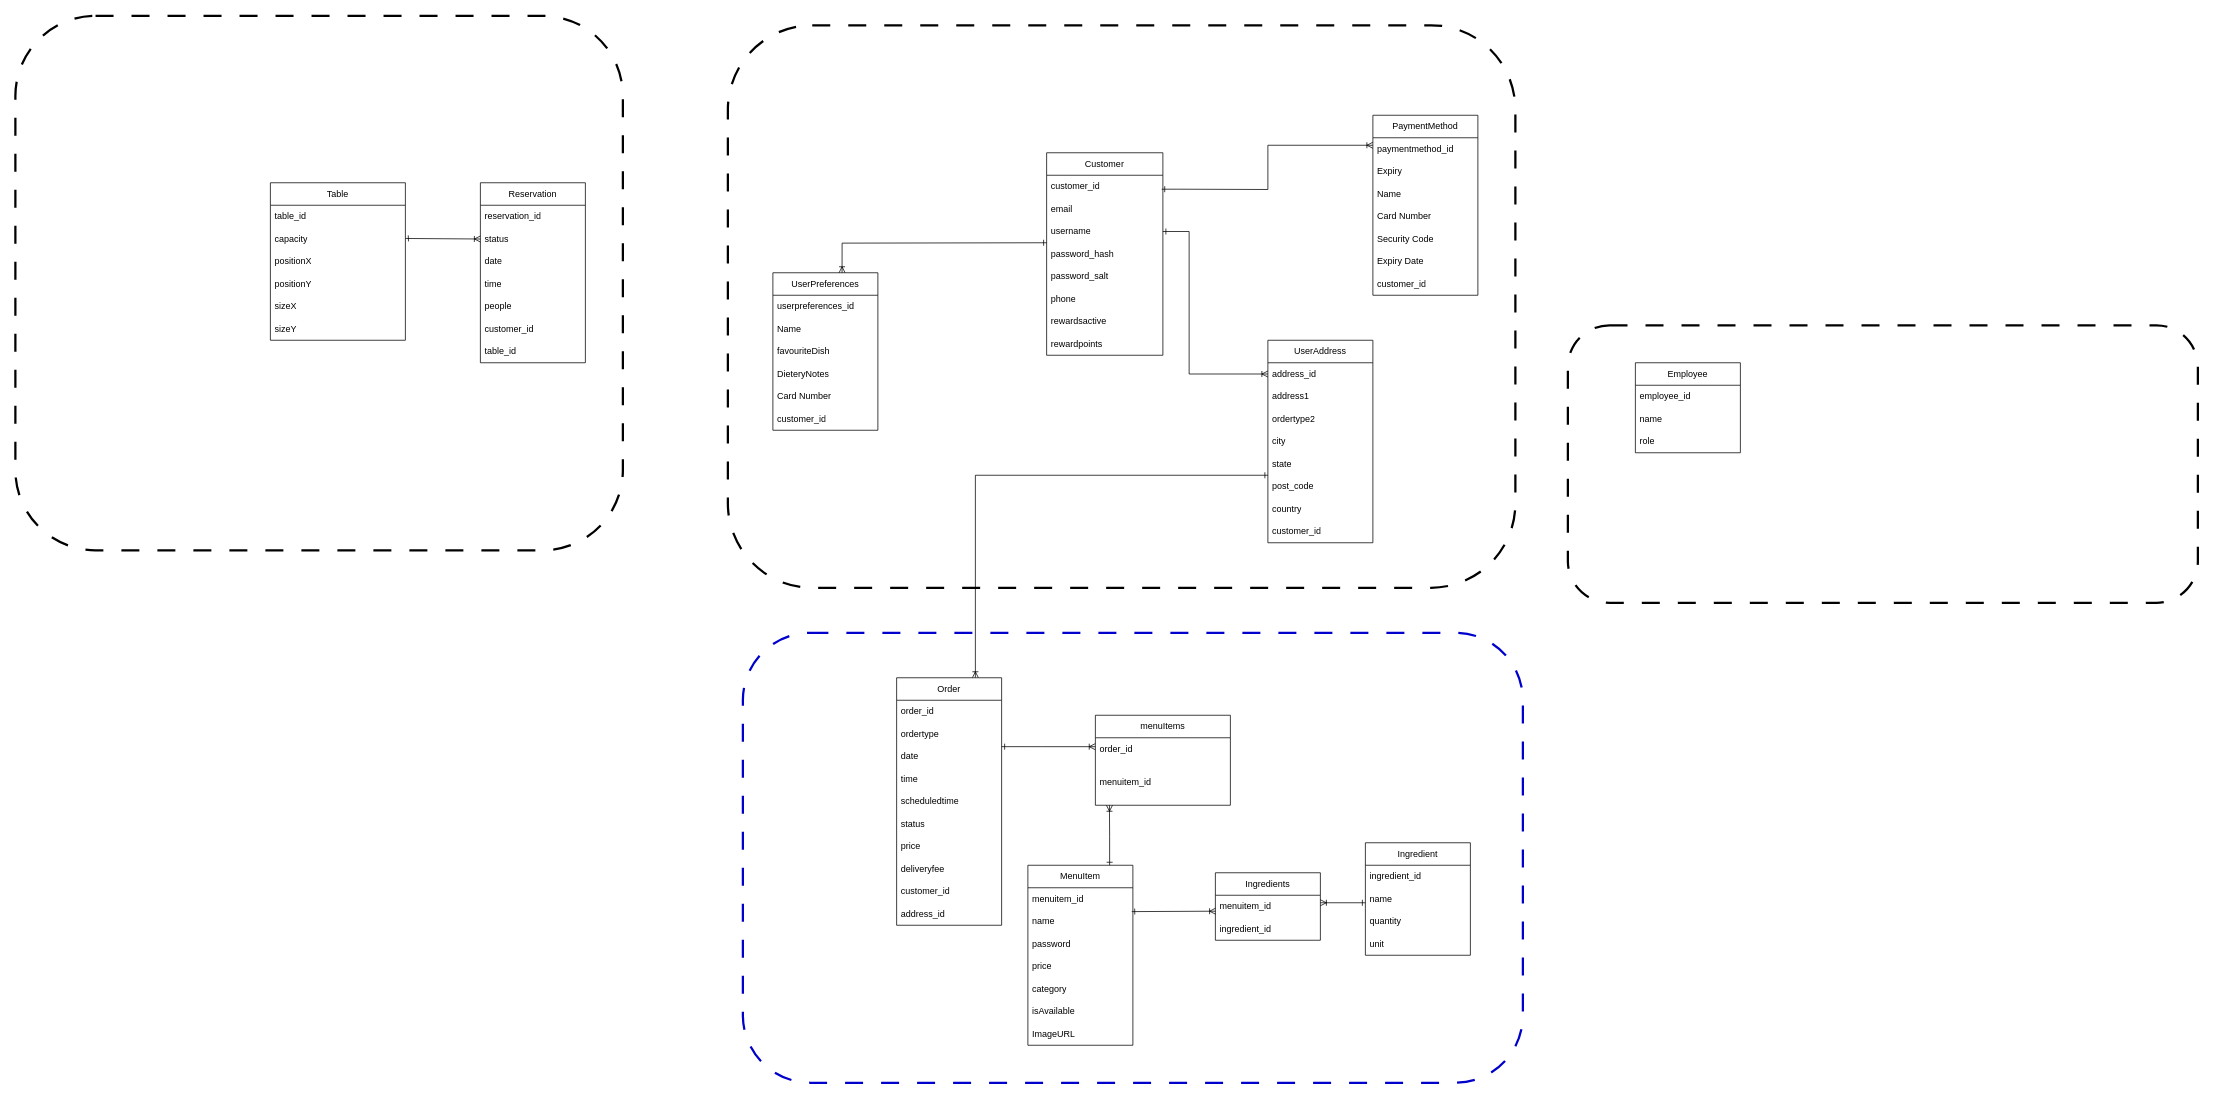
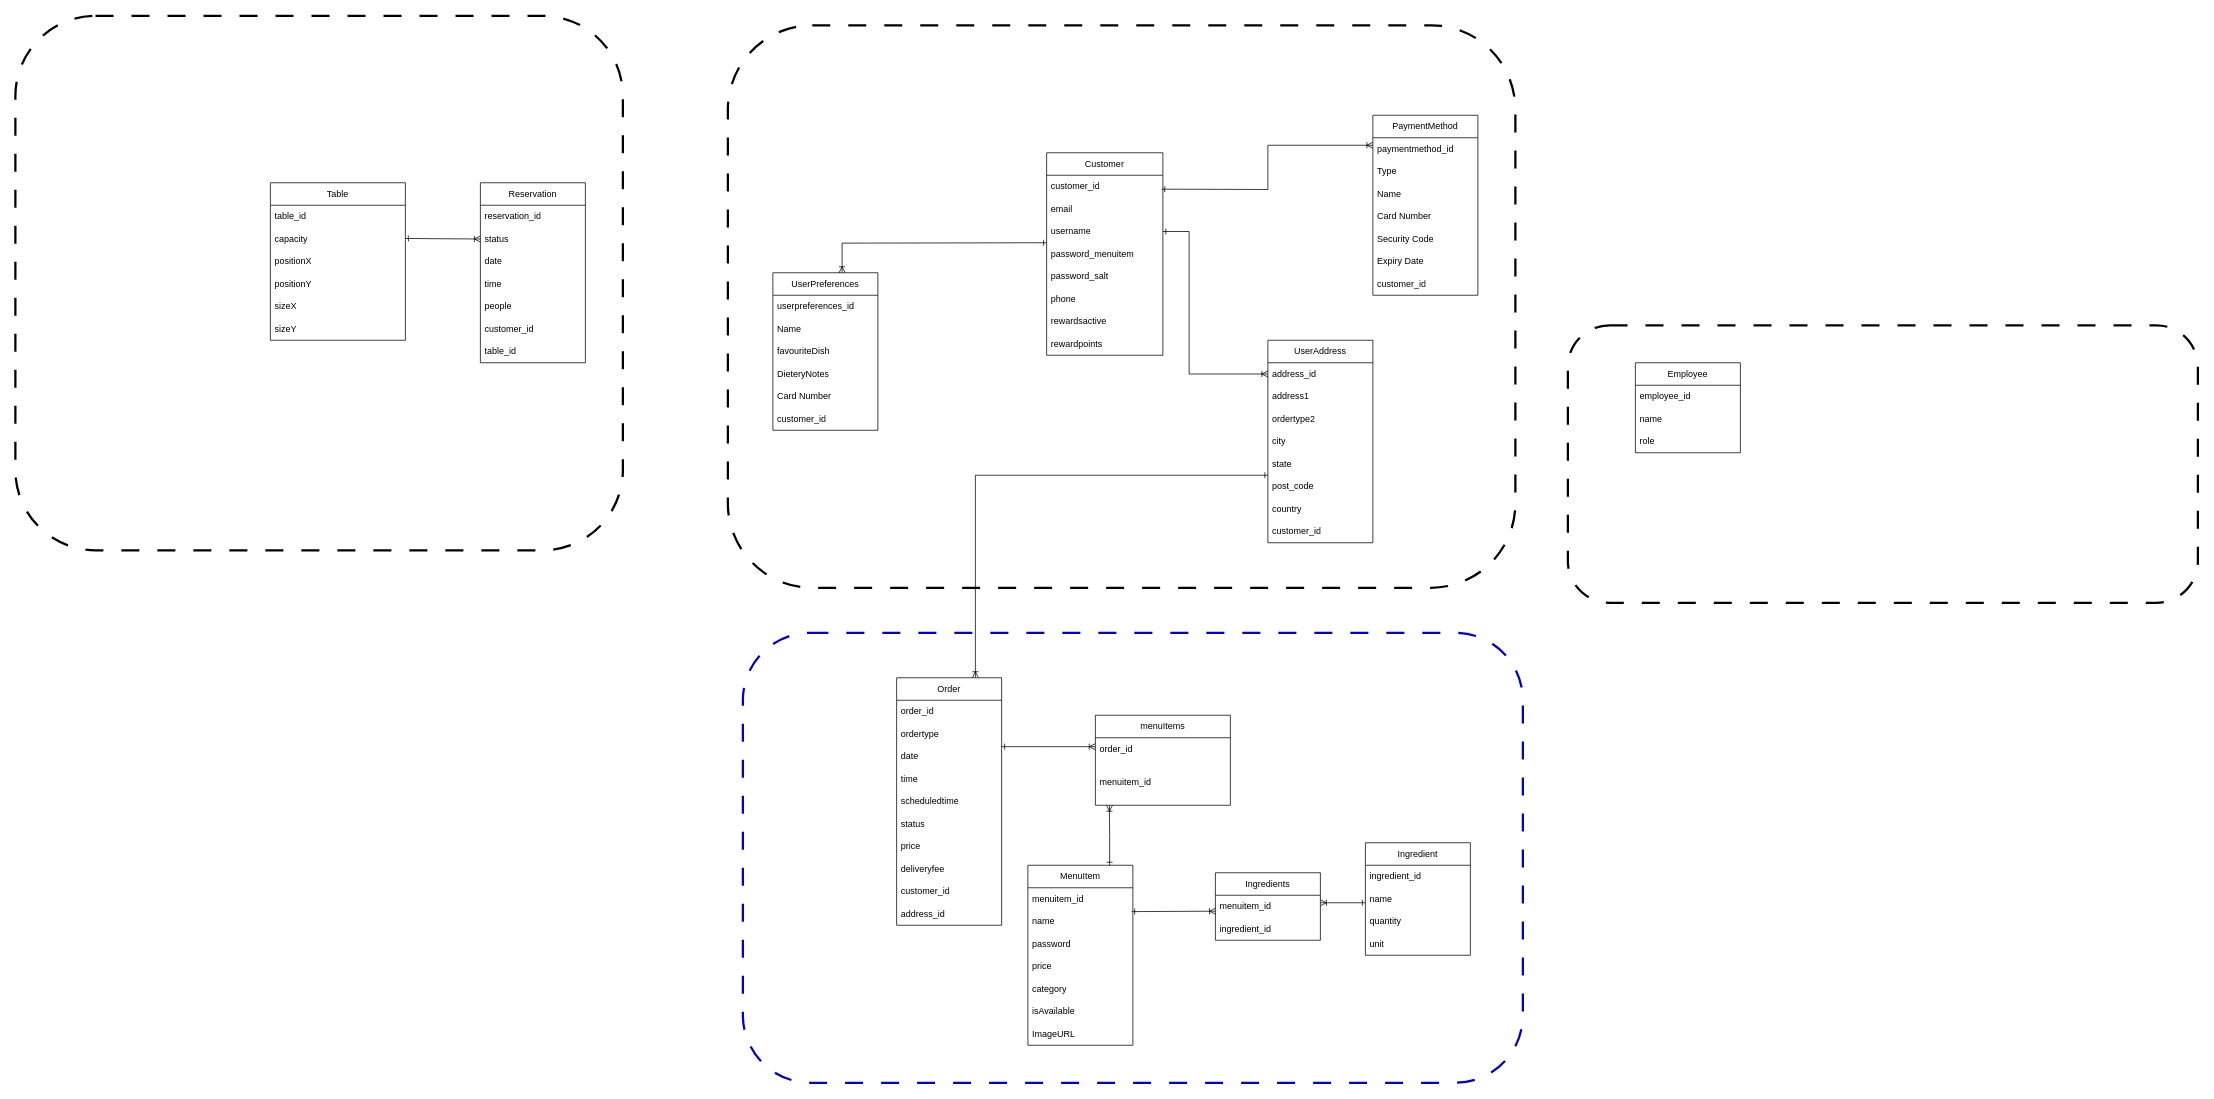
node "Expiry": label "Expiry" -> "Type"
node "password_hash": label "password_hash" -> "password_menuitem"
